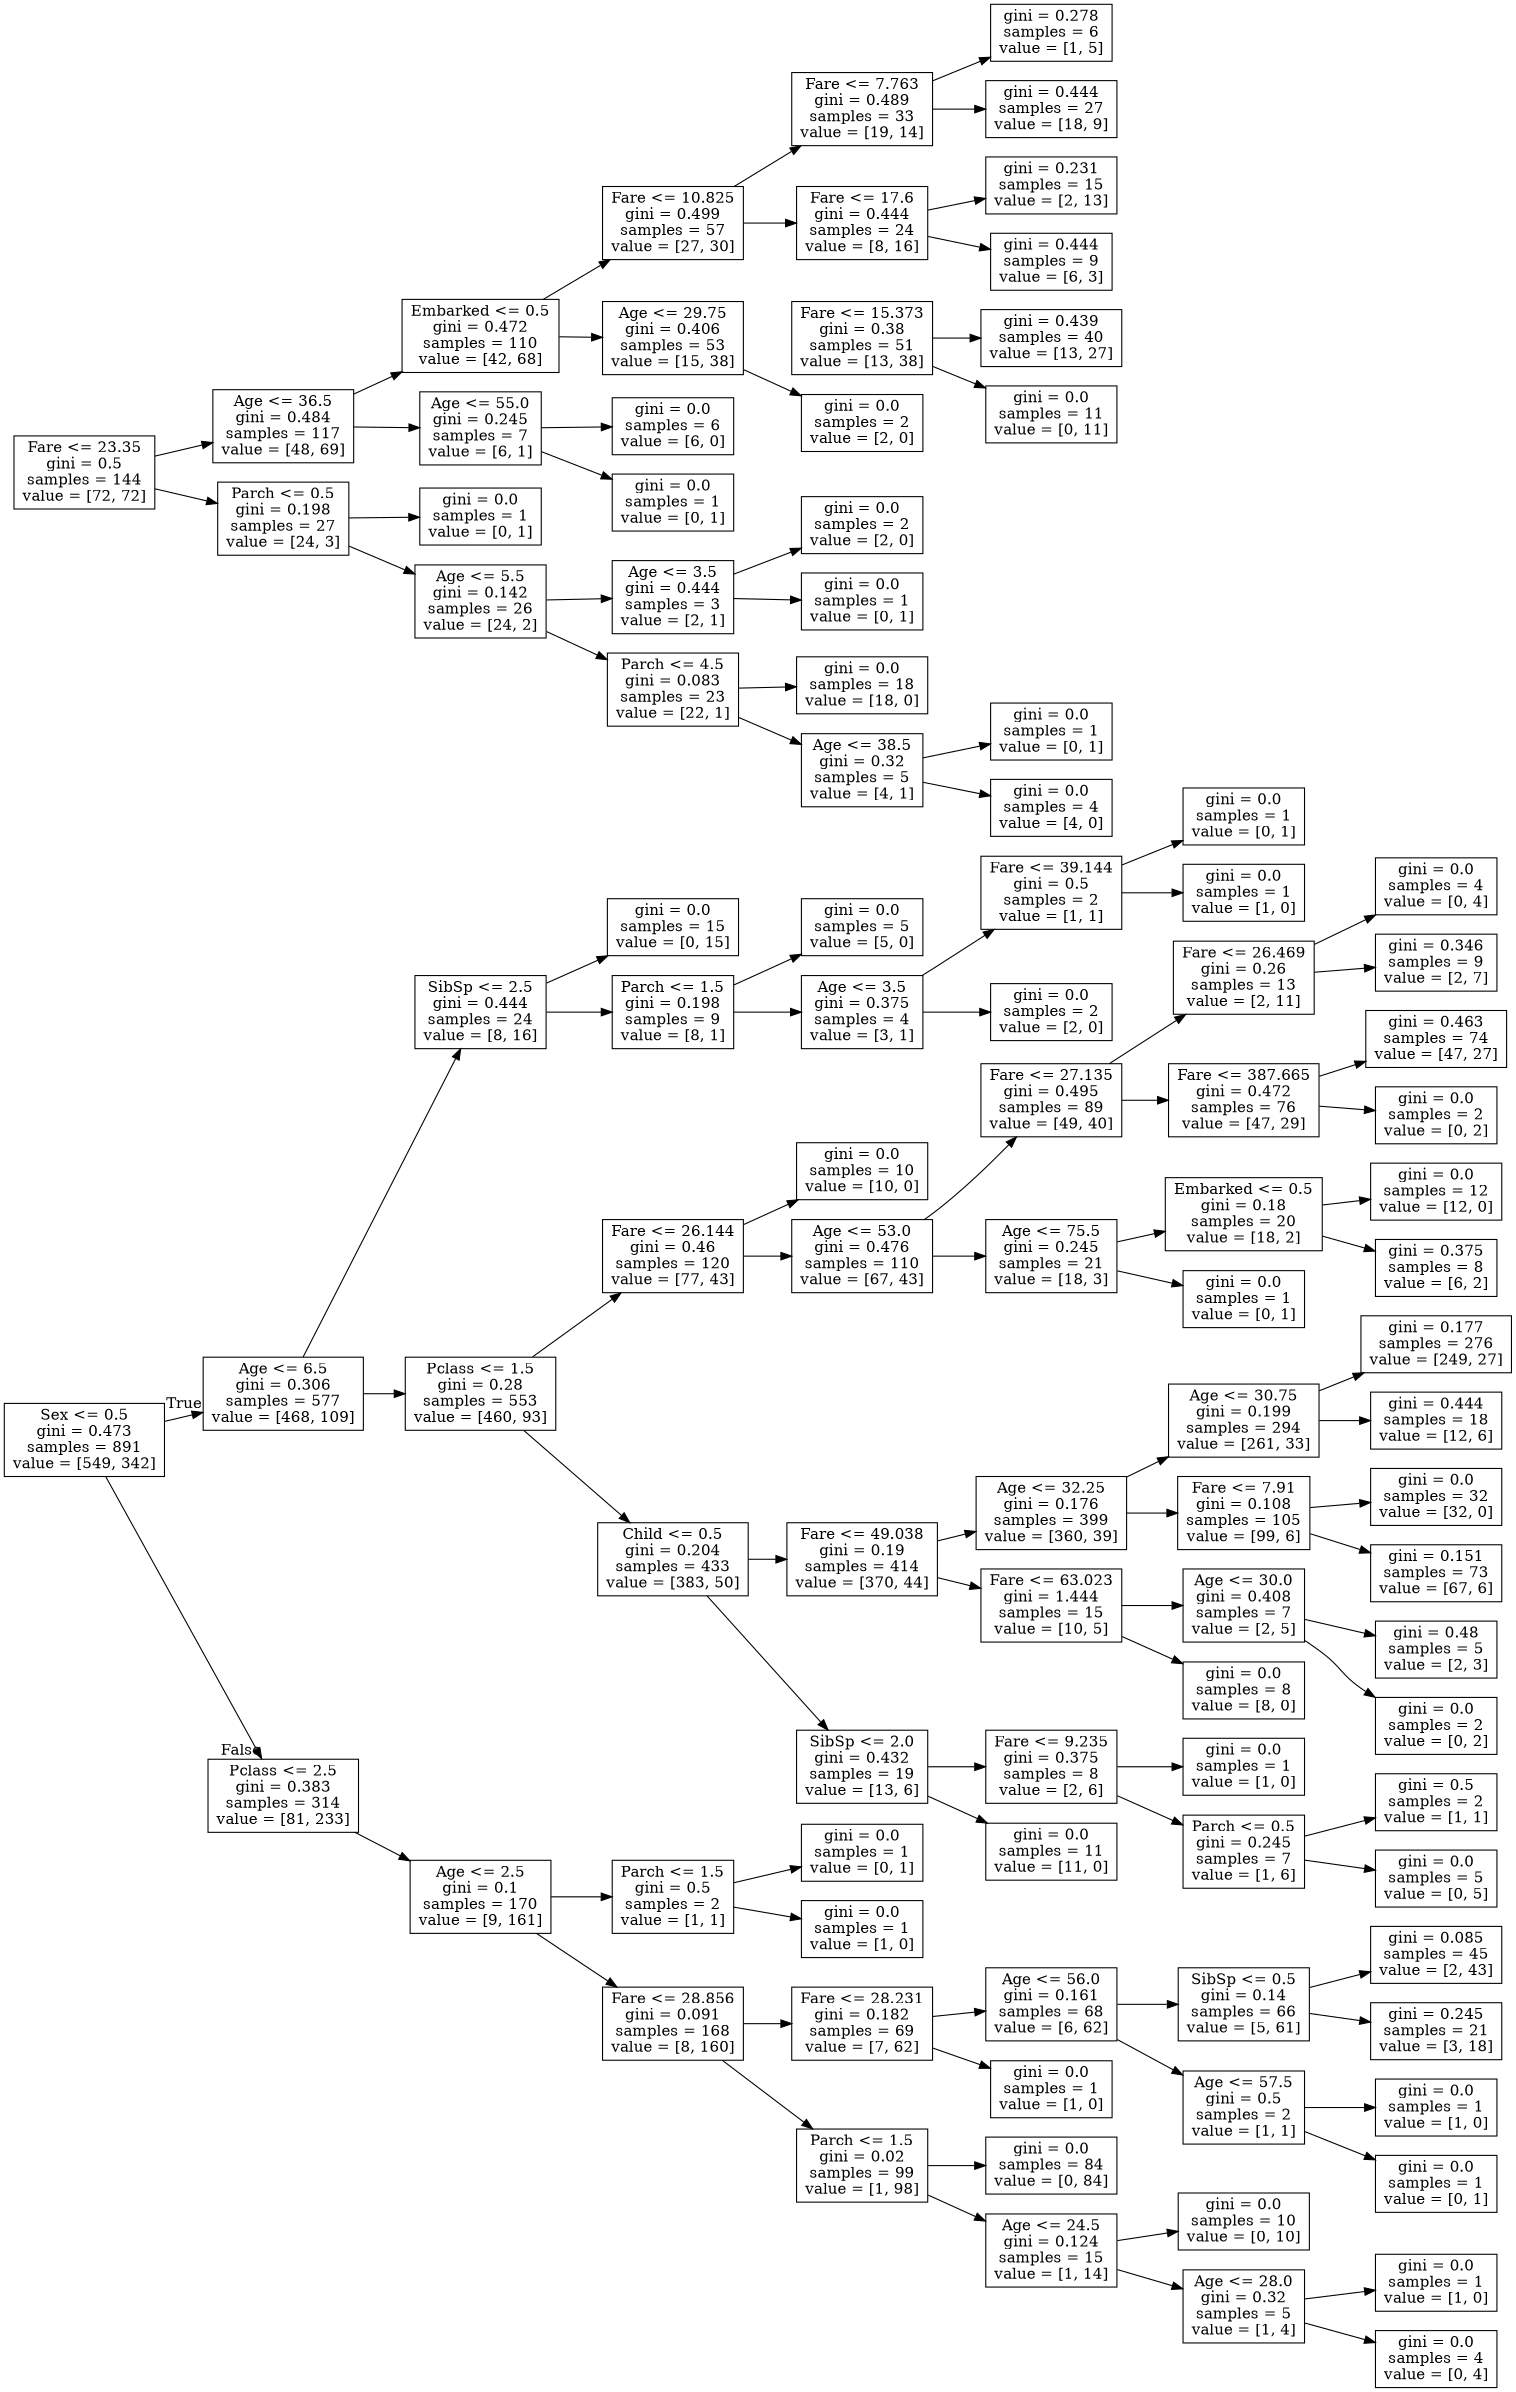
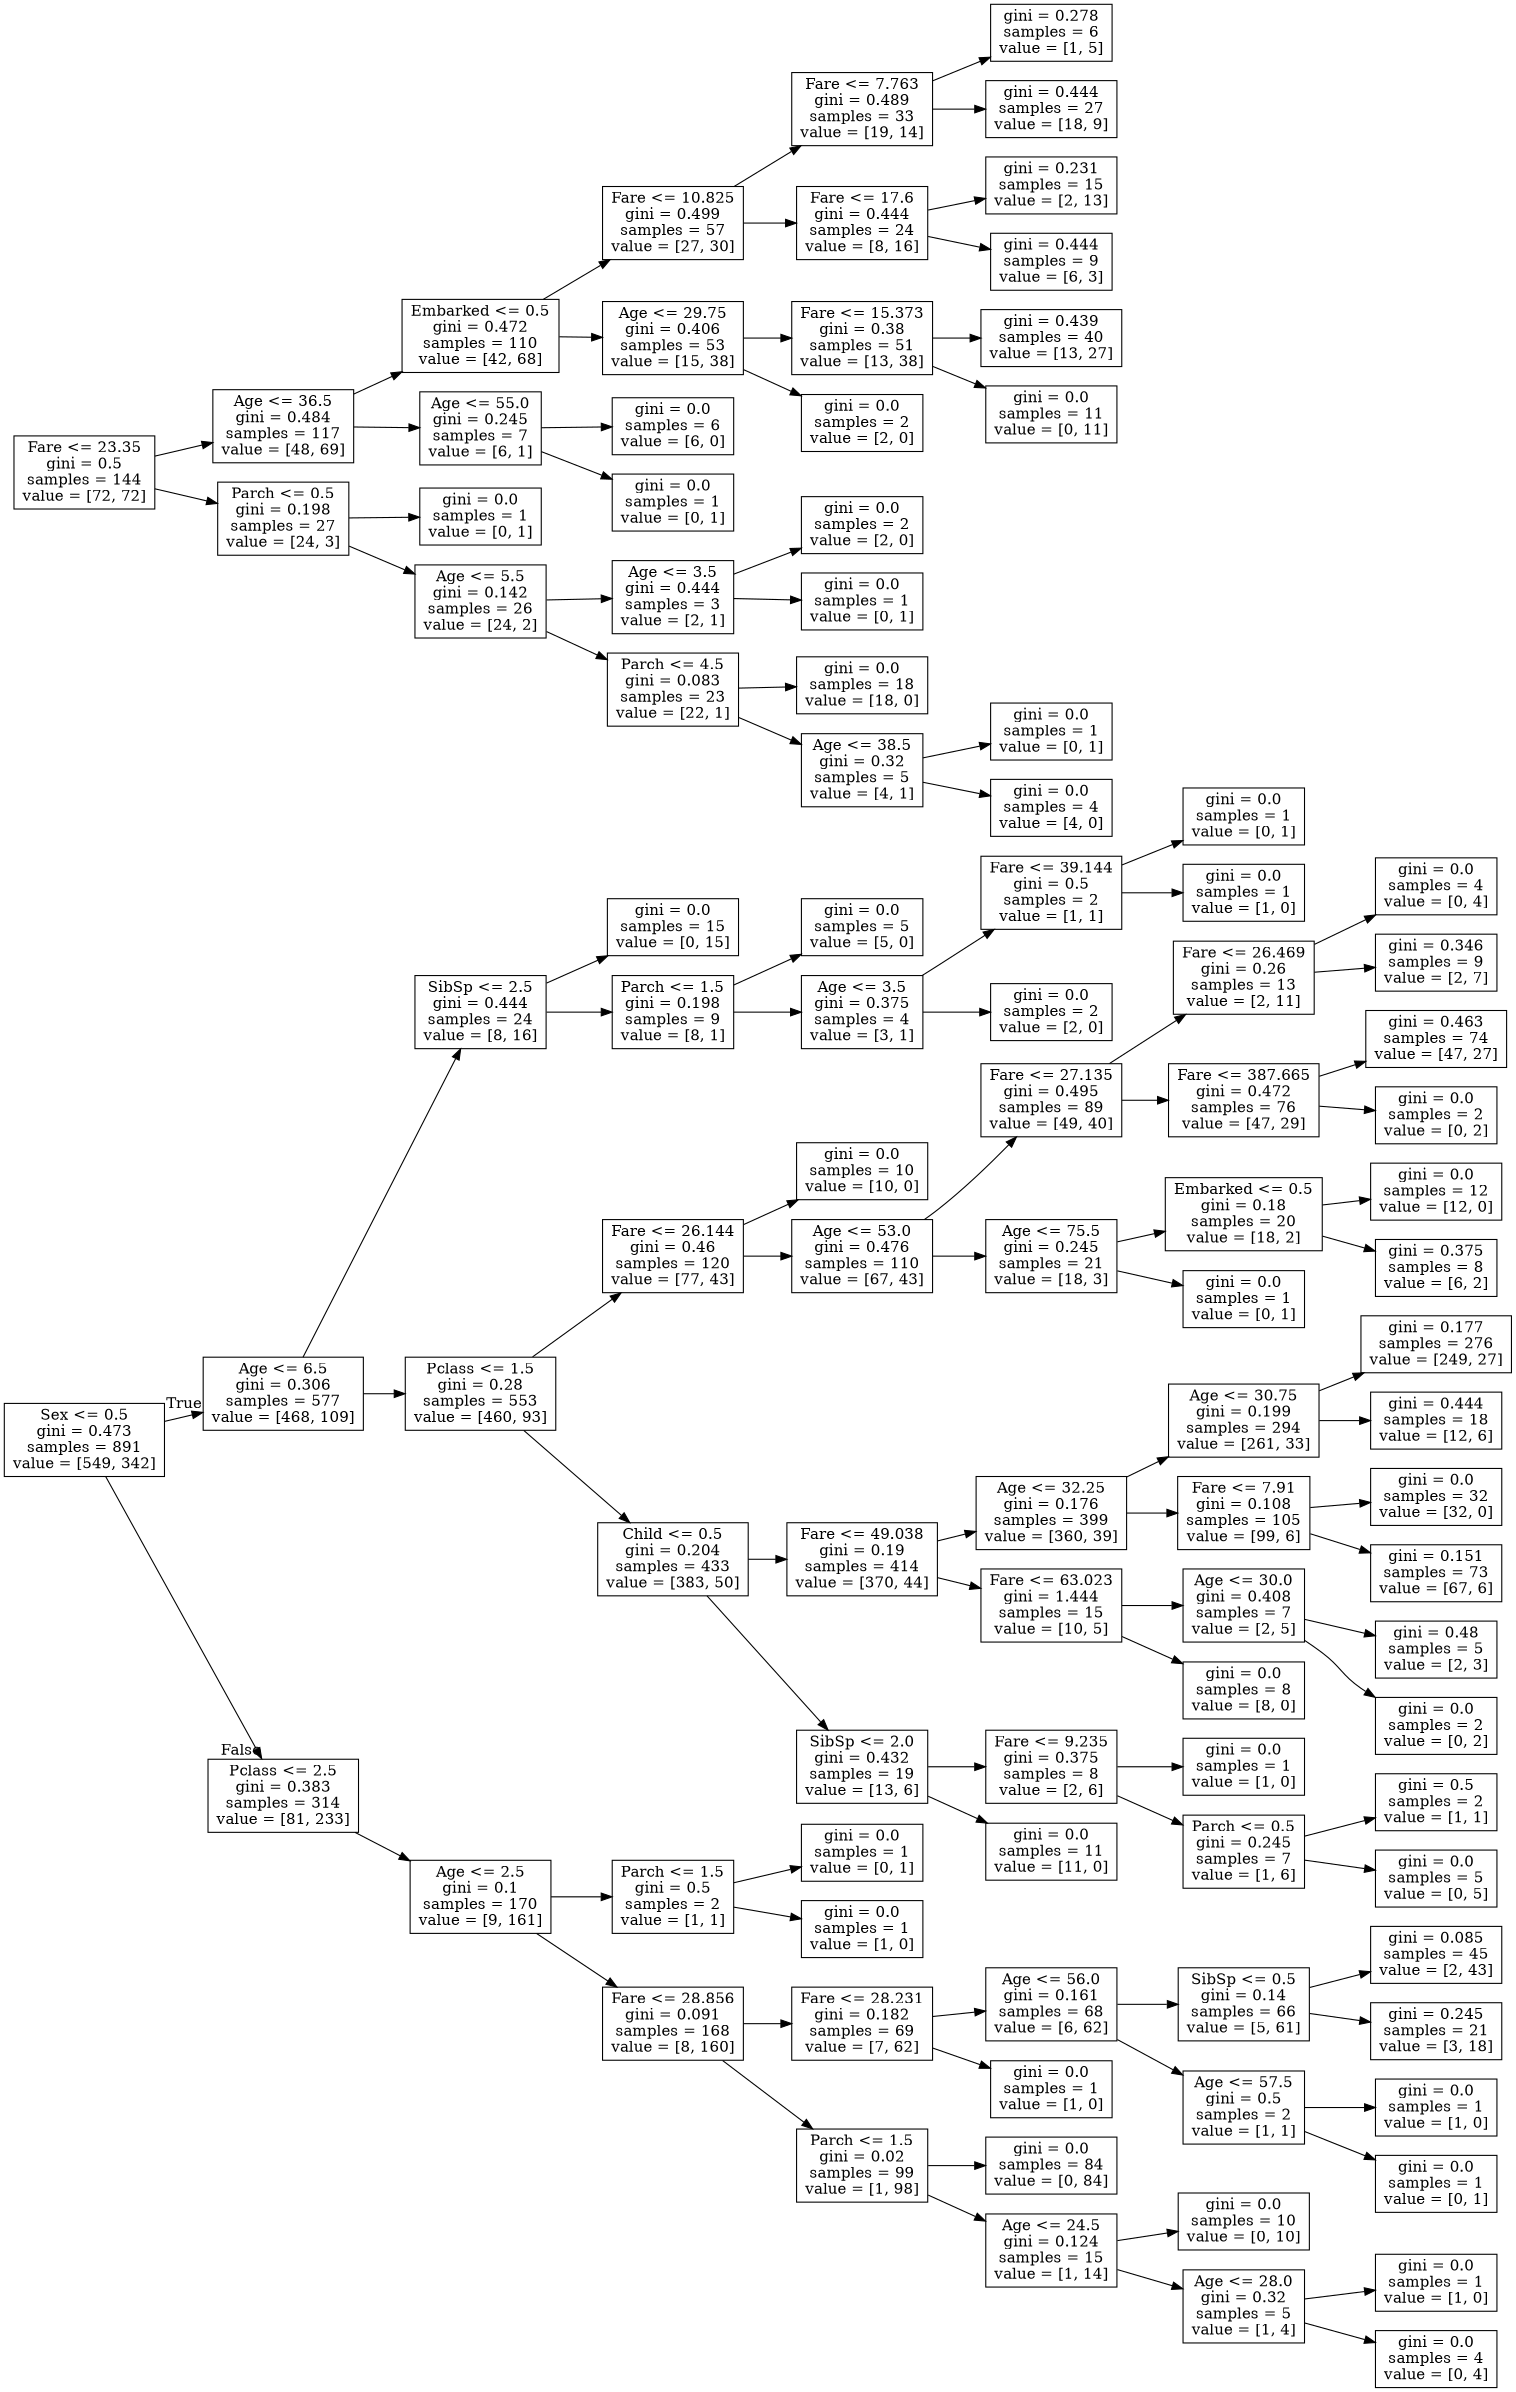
edge "Age <= 29.75 gini = 0.406 samples = 53 value = [15, 38]" -> "Fare <= 15.373 gini = 0.38 samples = 51 value = [13, 38]": added
